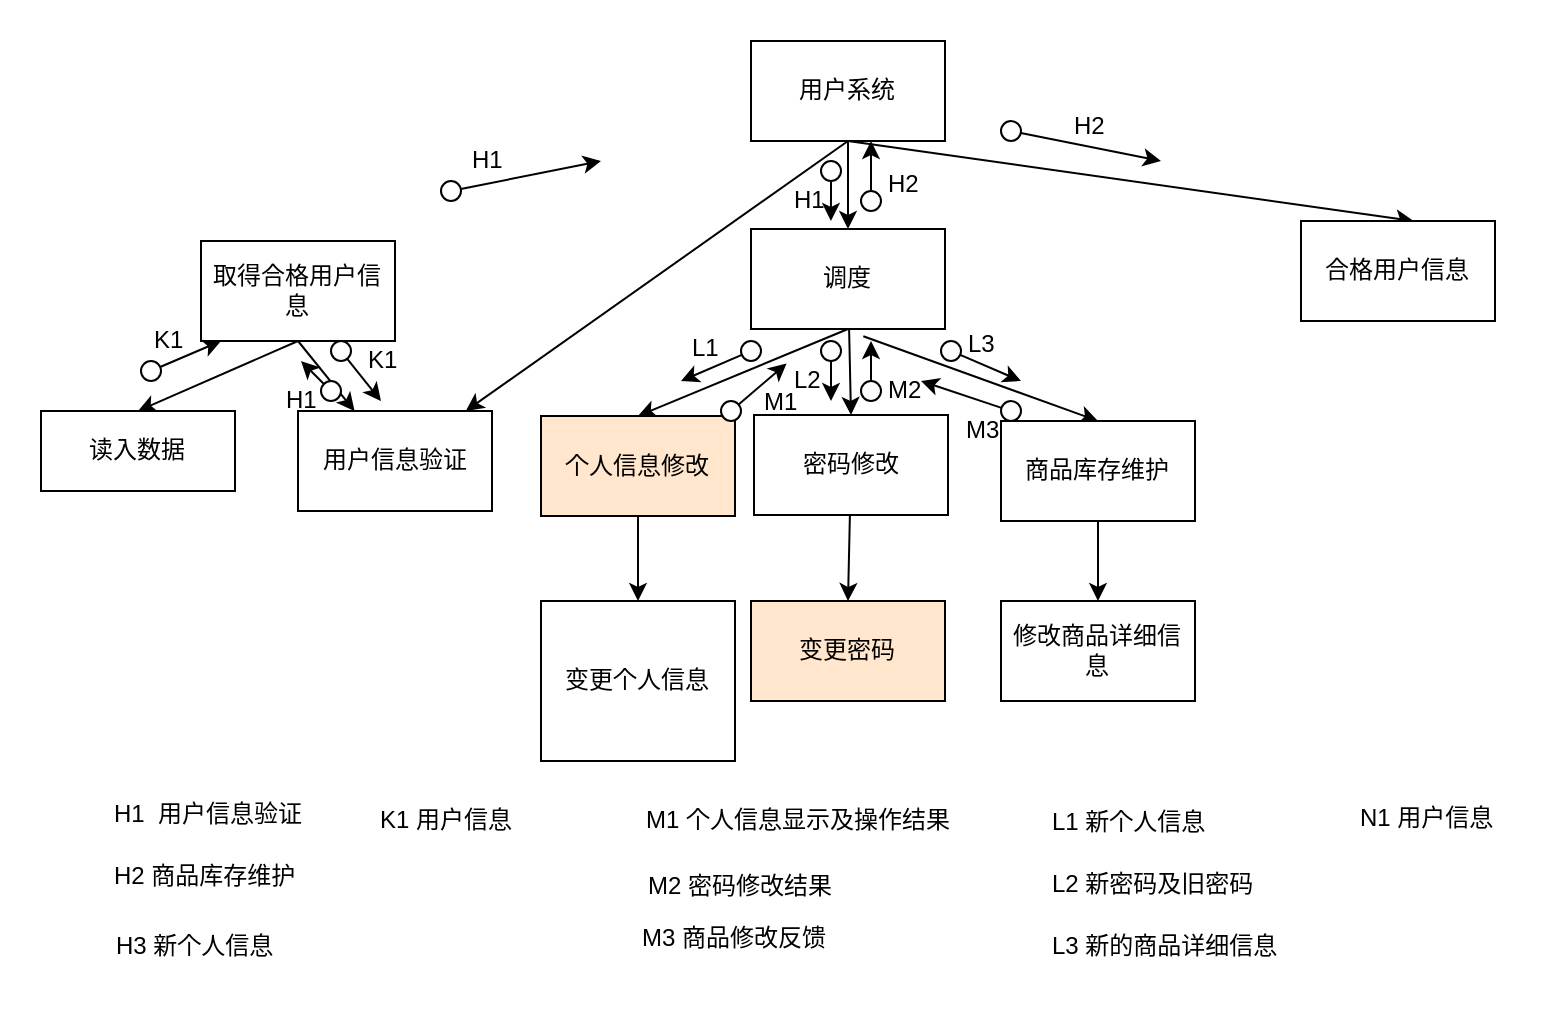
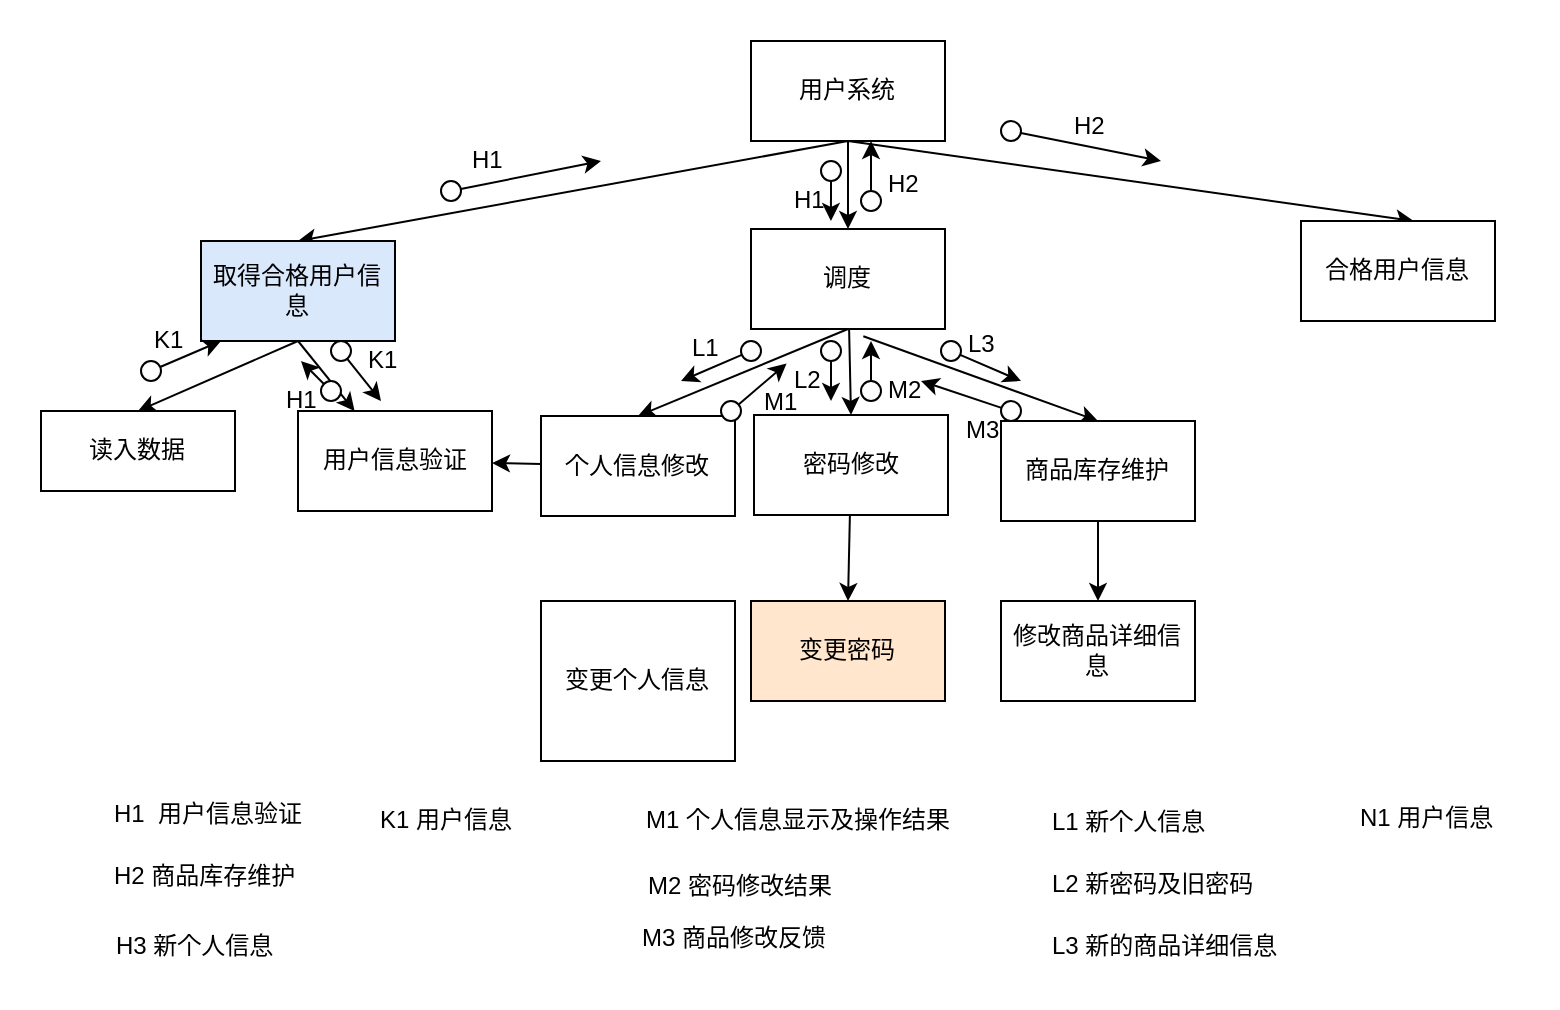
edge "用户系统" -> "用户信息验证": now "用户系统" -> "取得合格用户信息"
node "取得合格用户信息": fillcolor #ffffff -> #dae8fc
node "个人信息修改": fillcolor #ffe6cc -> #ffffff
edge "个人信息修改" -> "变更个人信息": now "个人信息修改" -> "用户信息验证"
